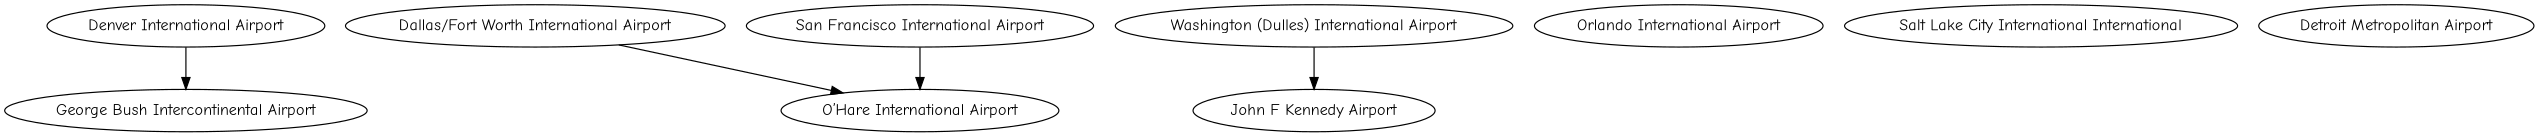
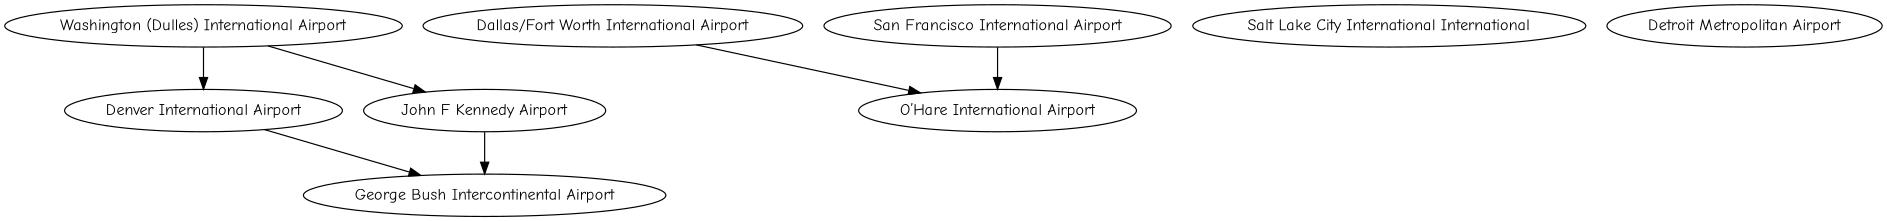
node "Orlando International Airport": removed
edge "Washington (Dulles) International Airport" -> "Denver International Airport": added
edge "John F Kennedy Airport" -> "George Bush Intercontinental Airport": added
